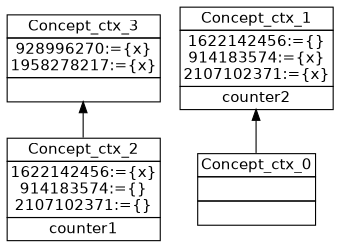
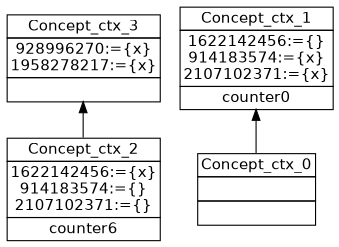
node "Concept_ctx_1": text "counter2" -> "counter0"
node "Concept_ctx_2": text "counter1" -> "counter6"
